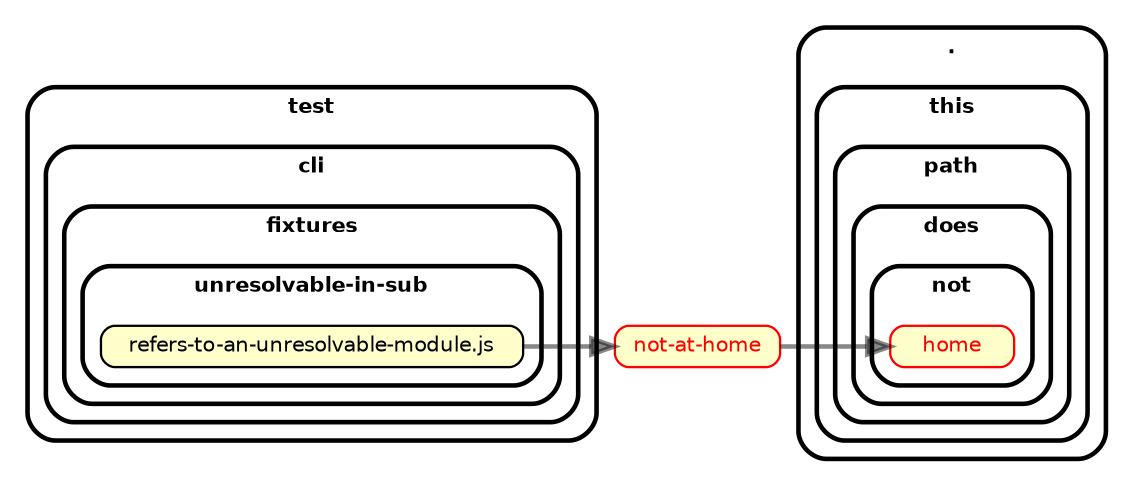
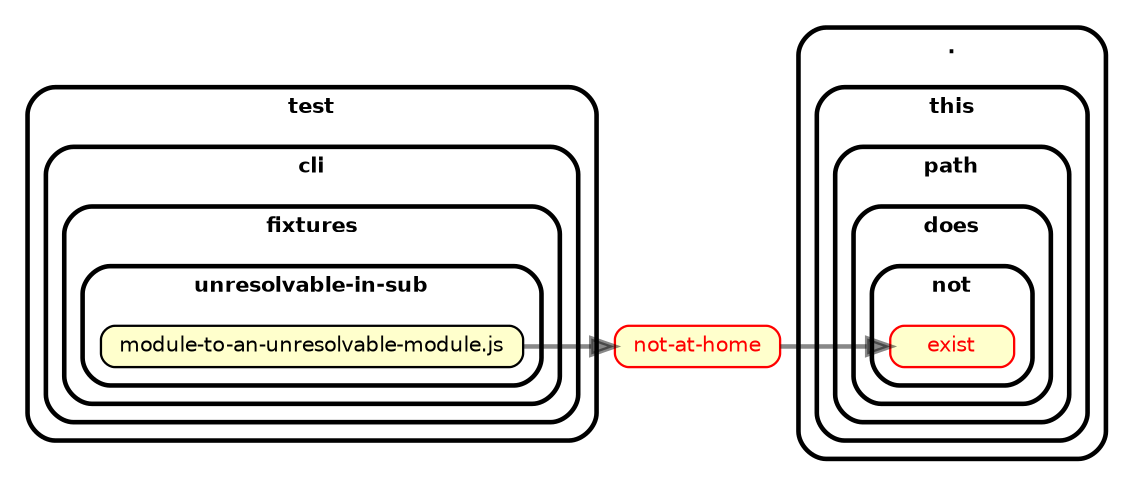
node "refers-to-an-unresolvable-module.js": label "refers-to-an-unresolvable-module.js" -> "module-to-an-unresolvable-module.js"
node "home": label "home" -> "exist"
